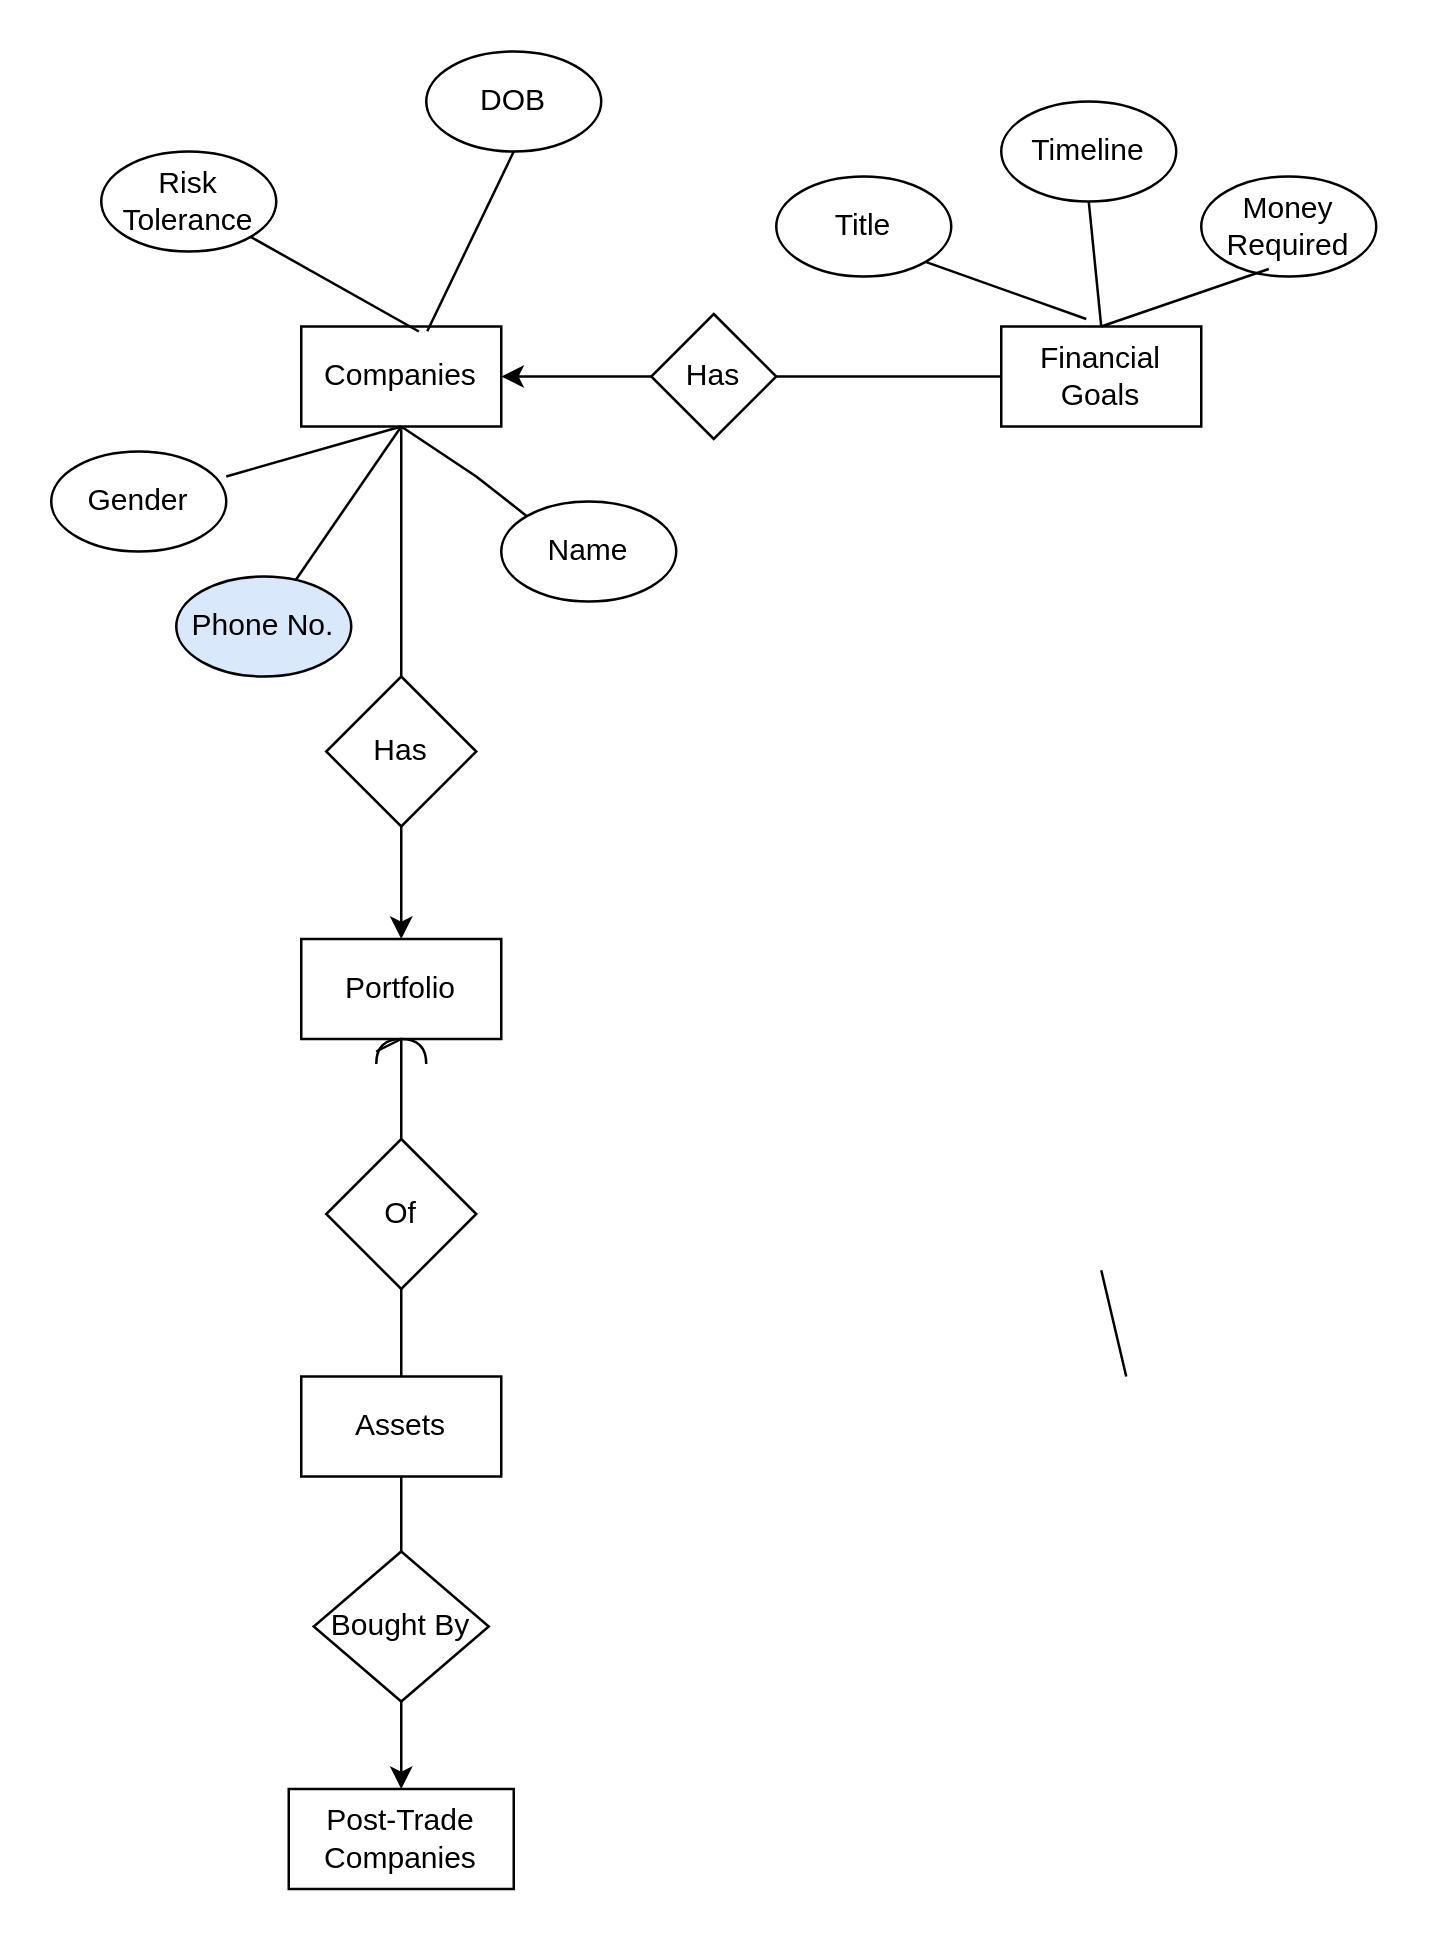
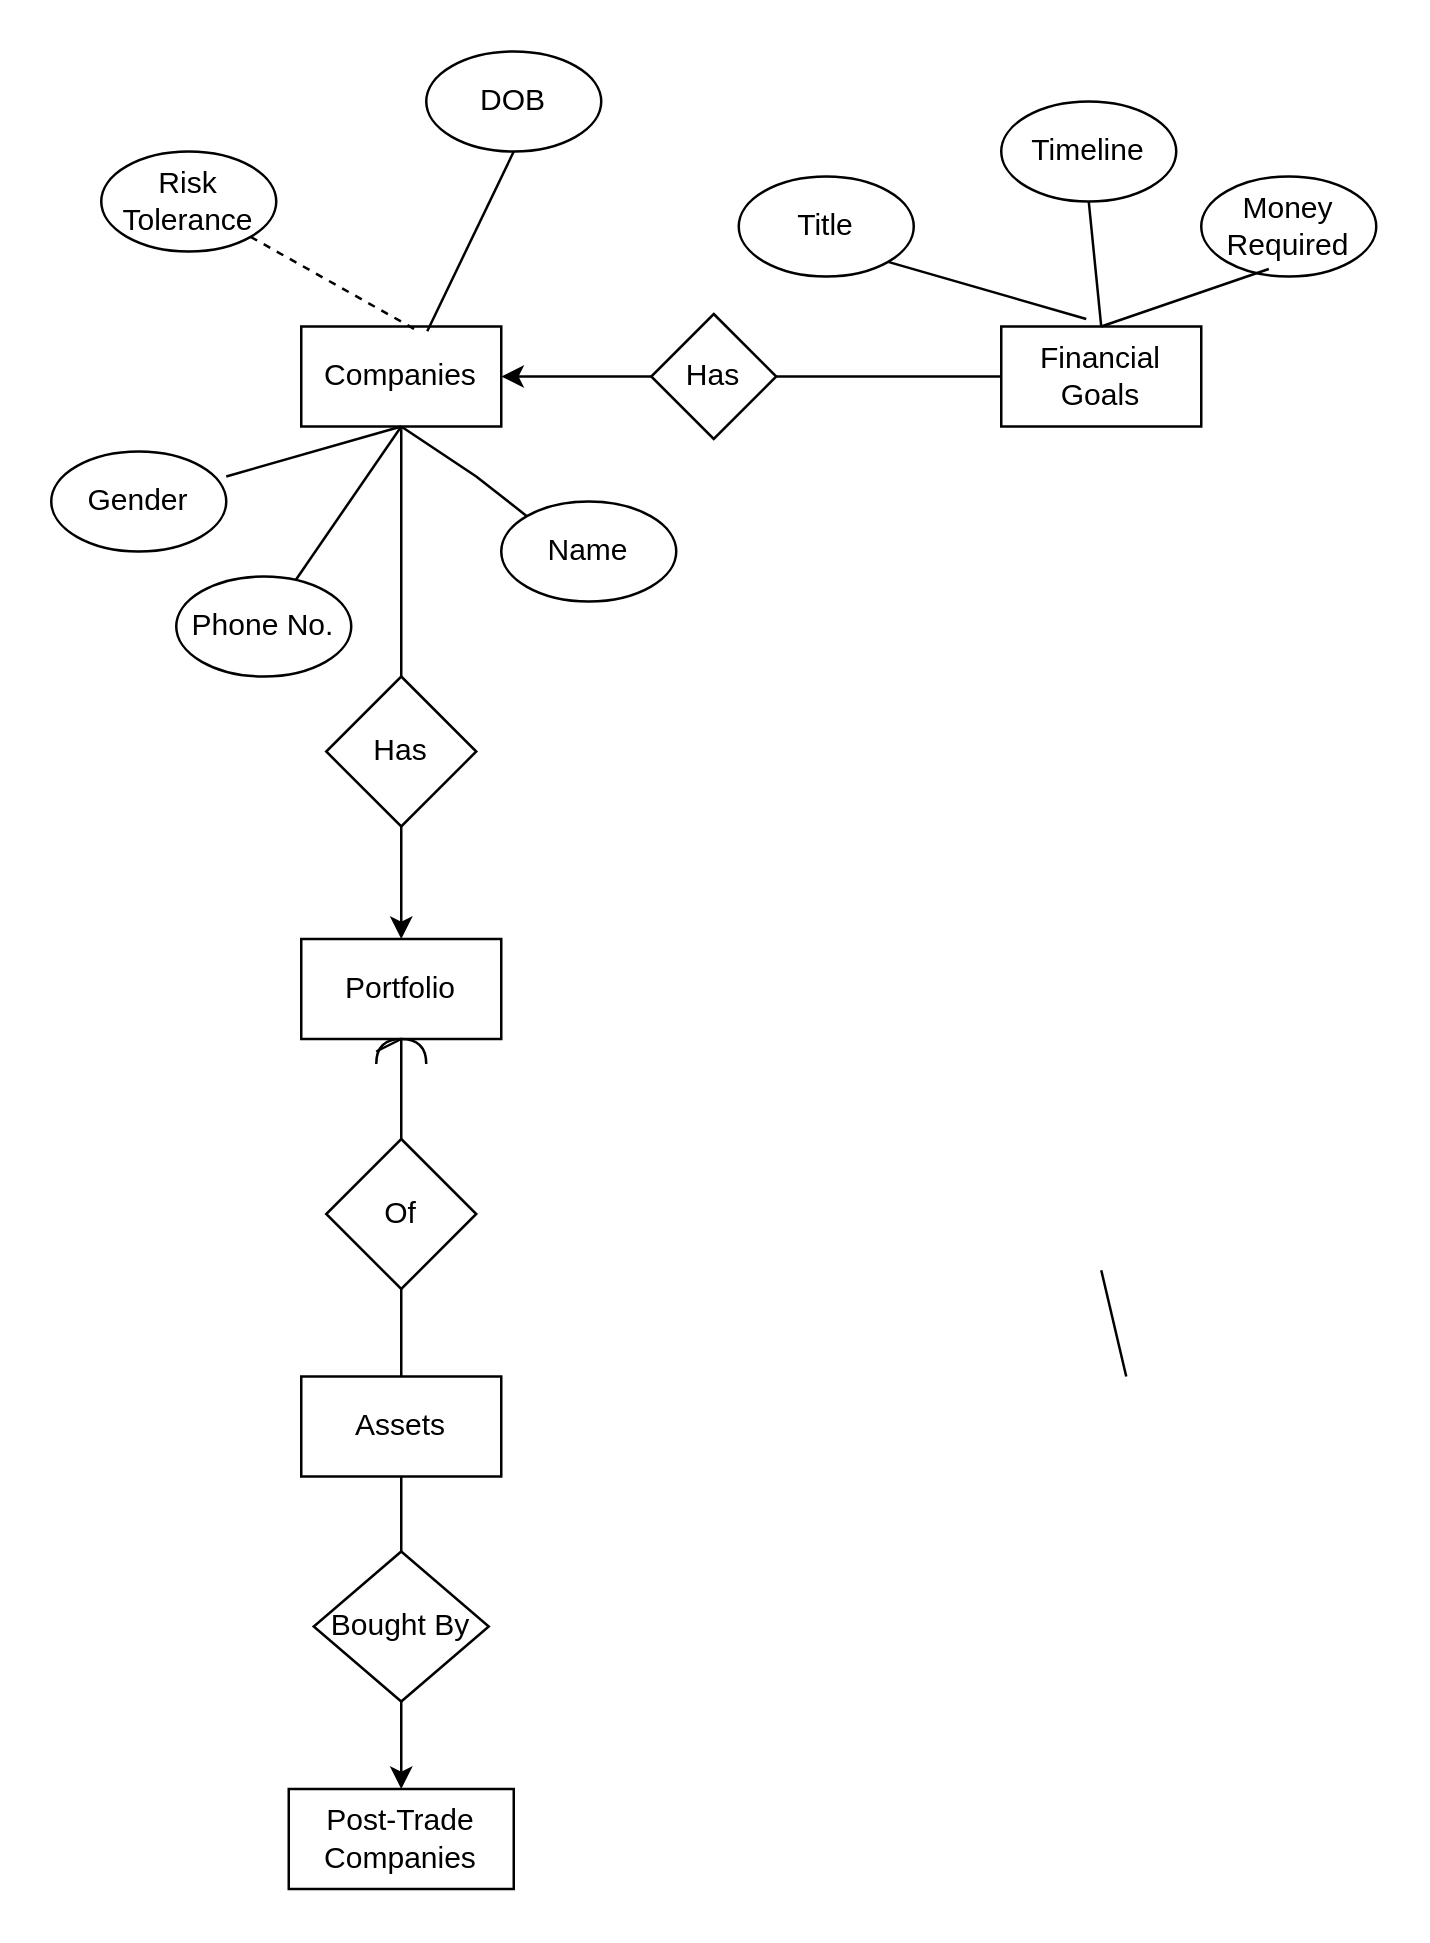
node "Title": moved (864, 226) -> (826, 226)
edge "Risk Tolerance" -- "Companies": style solid -> dashed
node "Phone No.": fillcolor #dae8fc -> #ffffff
